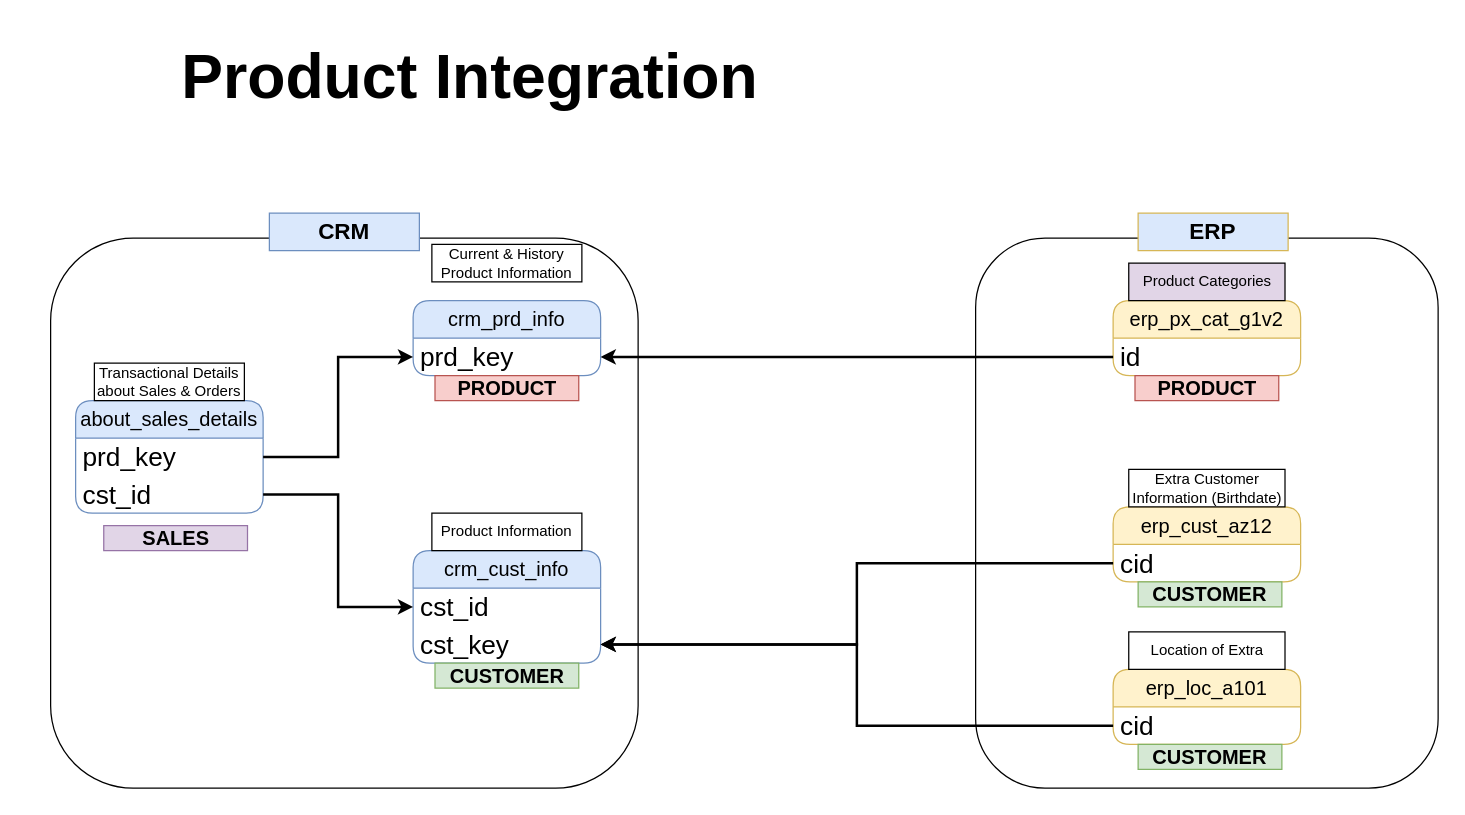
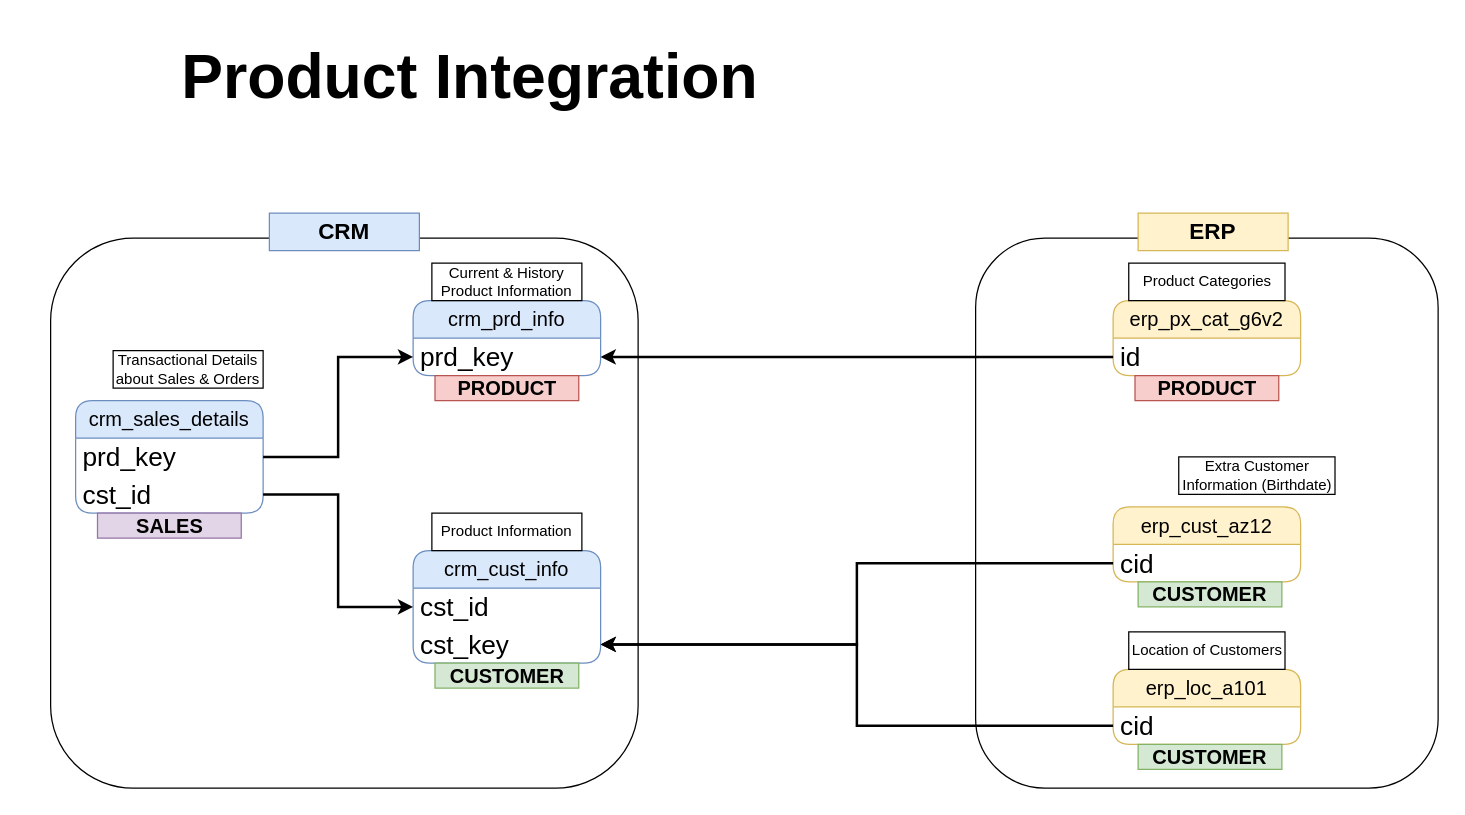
node "ERP": fillcolor #dae8fc -> #fff2cc
node "Current & History Product Information": moved (507, 263) -> (507, 282)
node "Product Categories": fillcolor #e1d5e7 -> #ffffff
node "erp_px_cat_g1v2": label "erp_px_cat_g1v2" -> "erp_px_cat_g6v2"
node "Transactional Details about Sales & Orders": moved (169, 382) -> (188, 369)
node "about_sales_details": label "about_sales_details" -> "crm_sales_details"
node "Extra Customer Information (Birthdate)": moved (1207, 488) -> (1257, 476)
node "SALES": moved (176, 538) -> (169, 526)
node "Location of Extra": label "Location of Extra" -> "Location of Customers"
